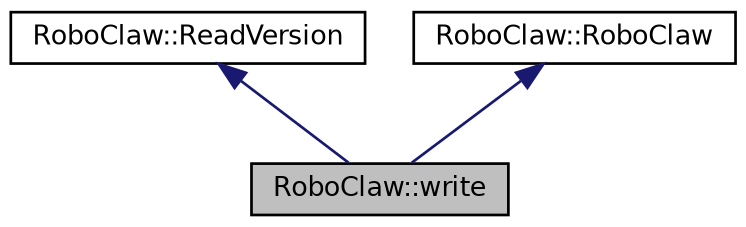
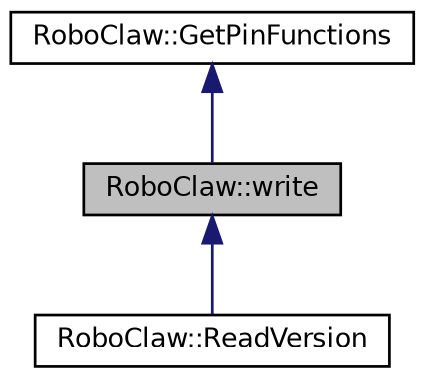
node "RoboClaw::RoboClaw": label "RoboClaw::RoboClaw" -> "RoboClaw::GetPinFunctions"
edge "RoboClaw::write" -> "RoboClaw::ReadVersion": reversed
